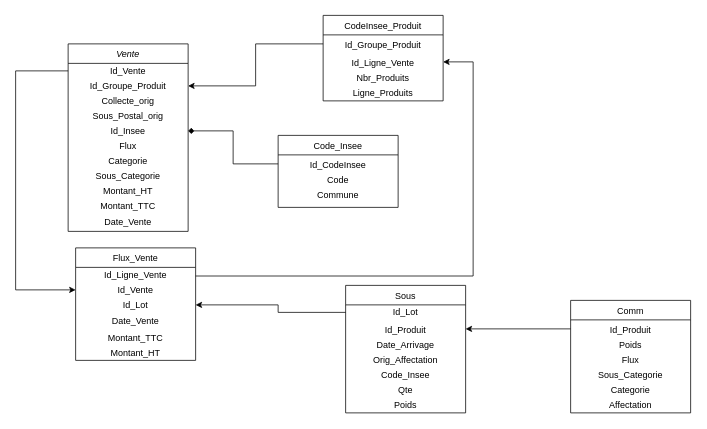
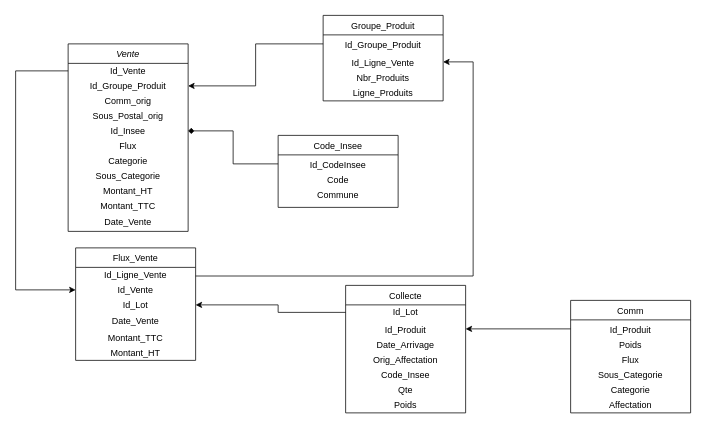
node "CodeInsee_Produit": label "CodeInsee_Produit" -> "Groupe_Produit"
node "Collecte_orig": label "Collecte_orig" -> "Comm_orig"
node "Sous": label "Sous" -> "Collecte"
